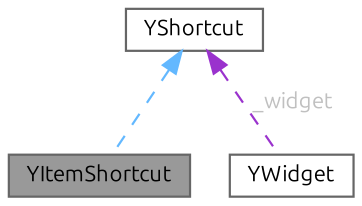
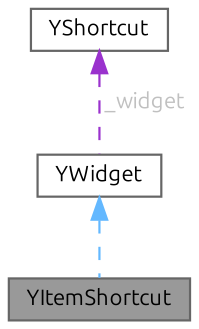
edge "YItemShortcut" -> "YShortcut": now "YItemShortcut" -> "YWidget"
